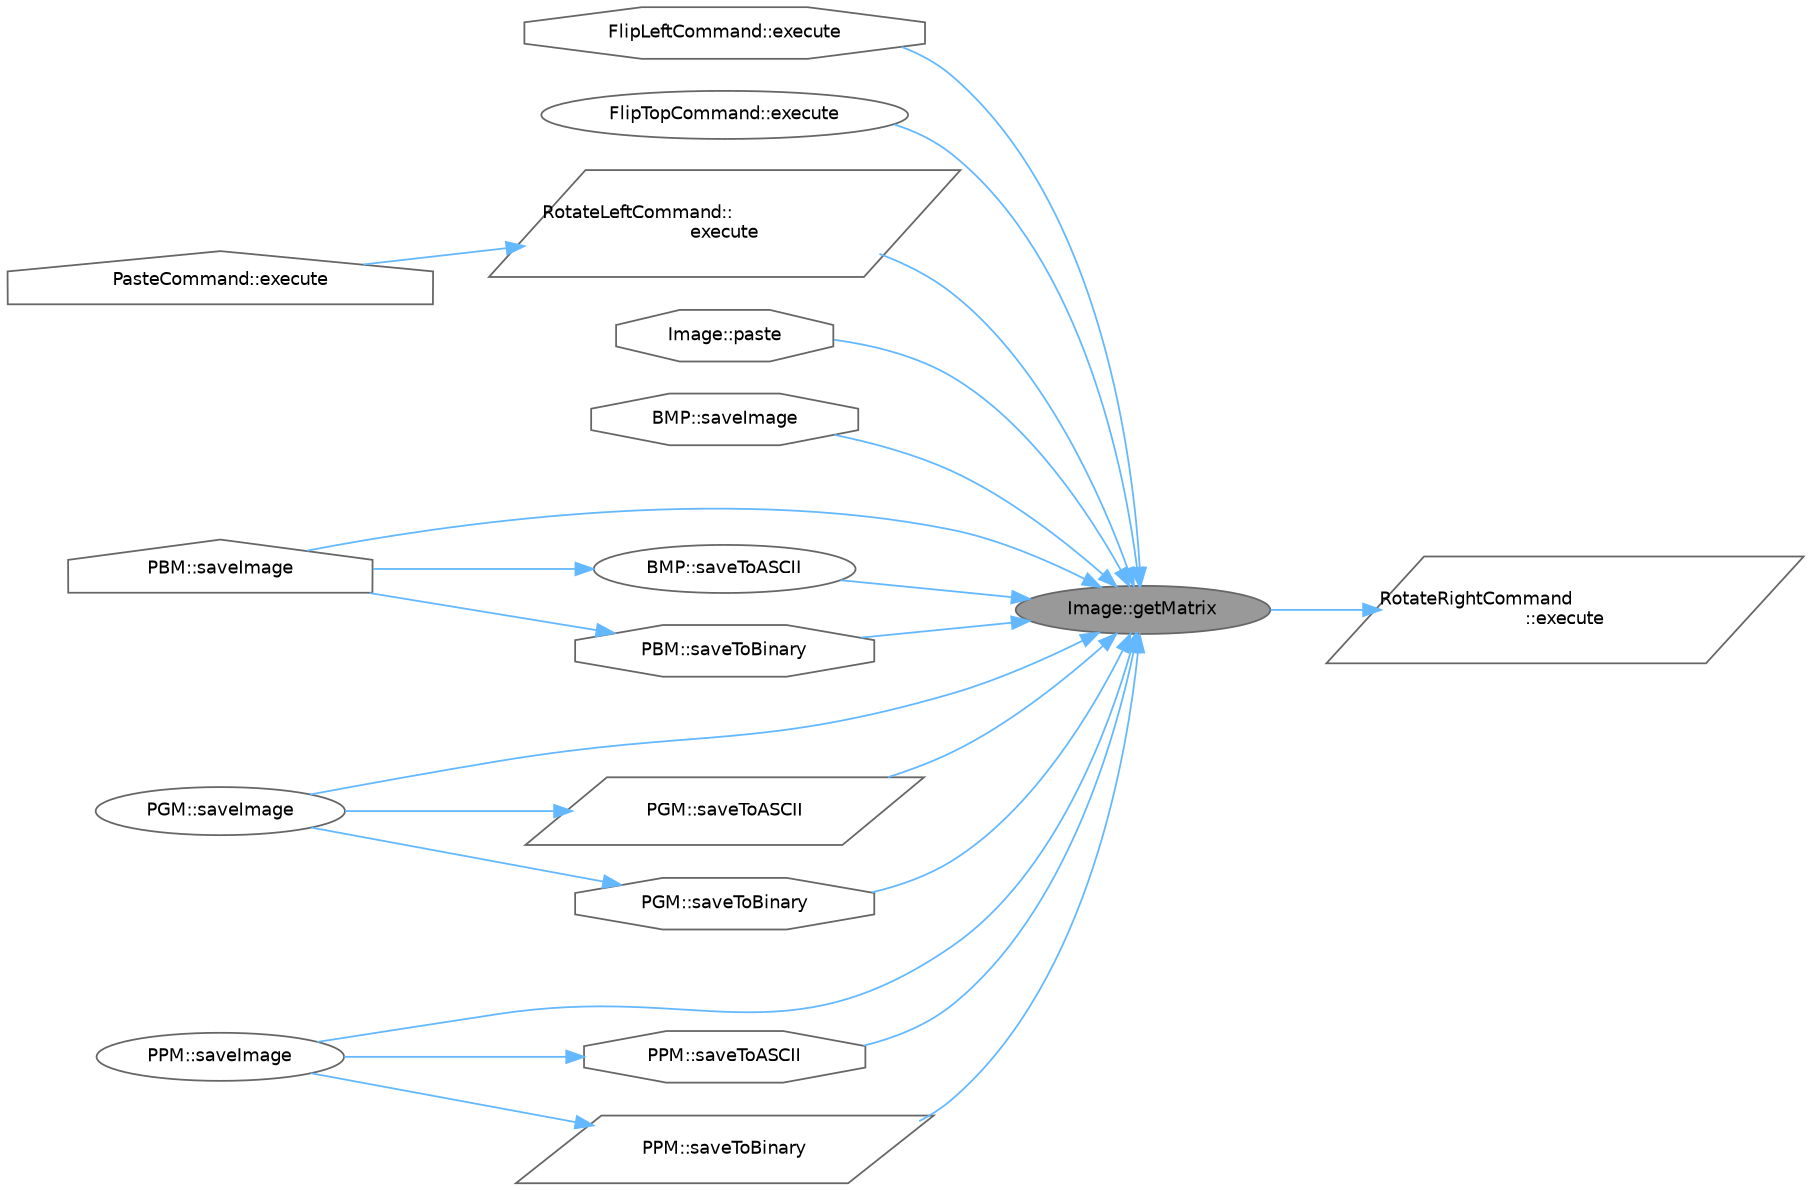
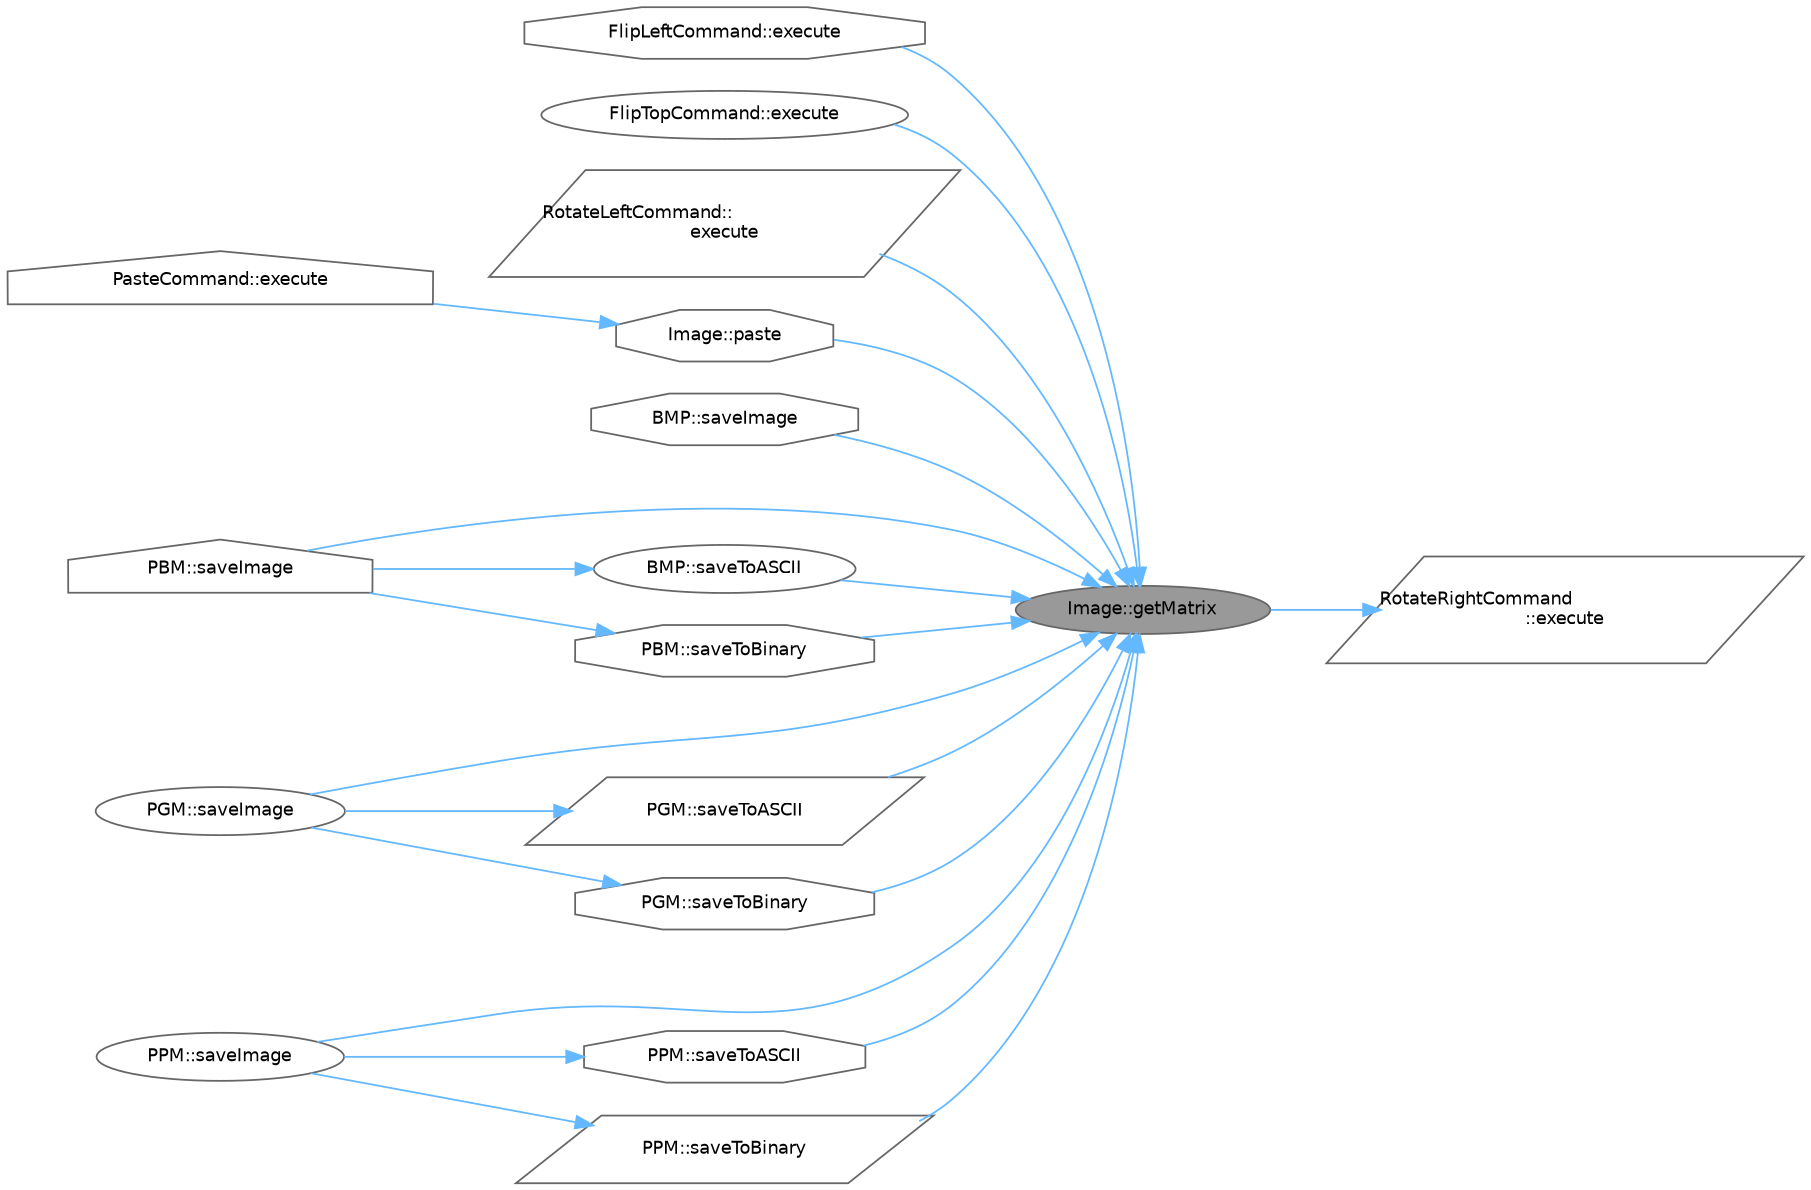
edge "PasteCommand::execute" -> "RotateLeftCommand:: execute": now "PasteCommand::execute" -> "Image::paste"
